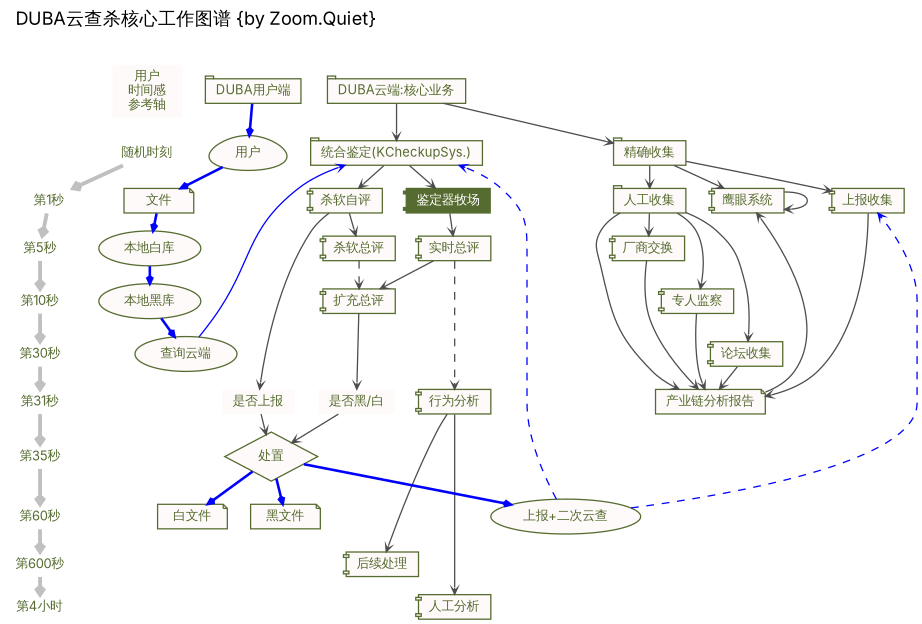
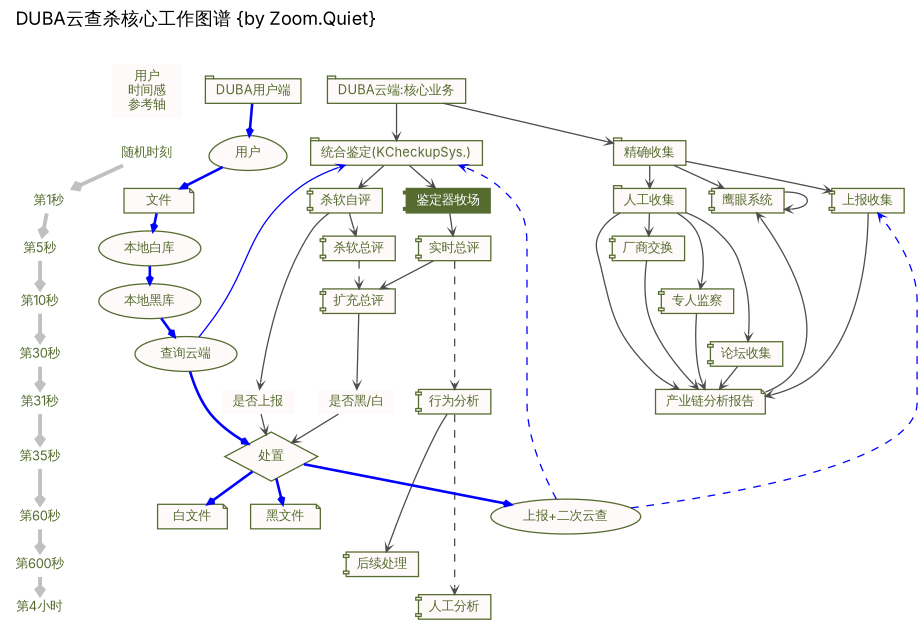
edge "查询云端" -> "处置": added
edge "行为分析" -> "人工分析": style solid -> dashed
